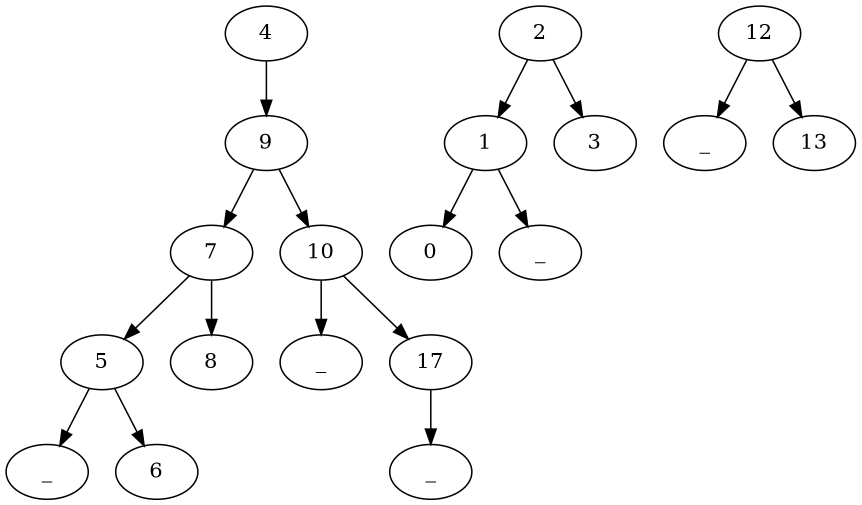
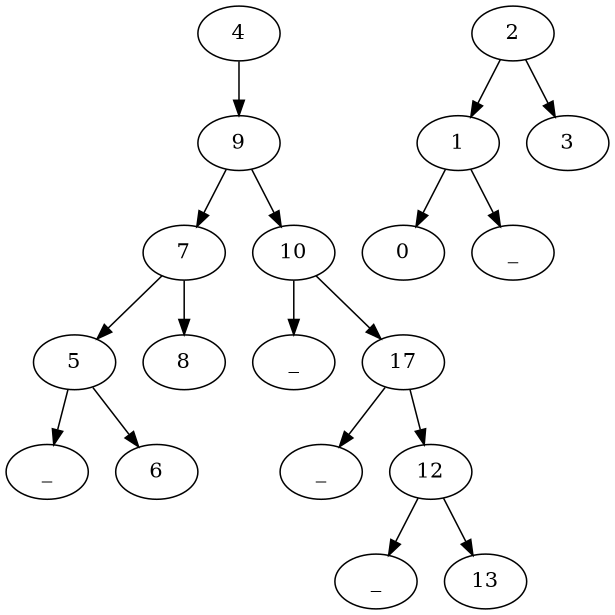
edge "17" -> "12": added
